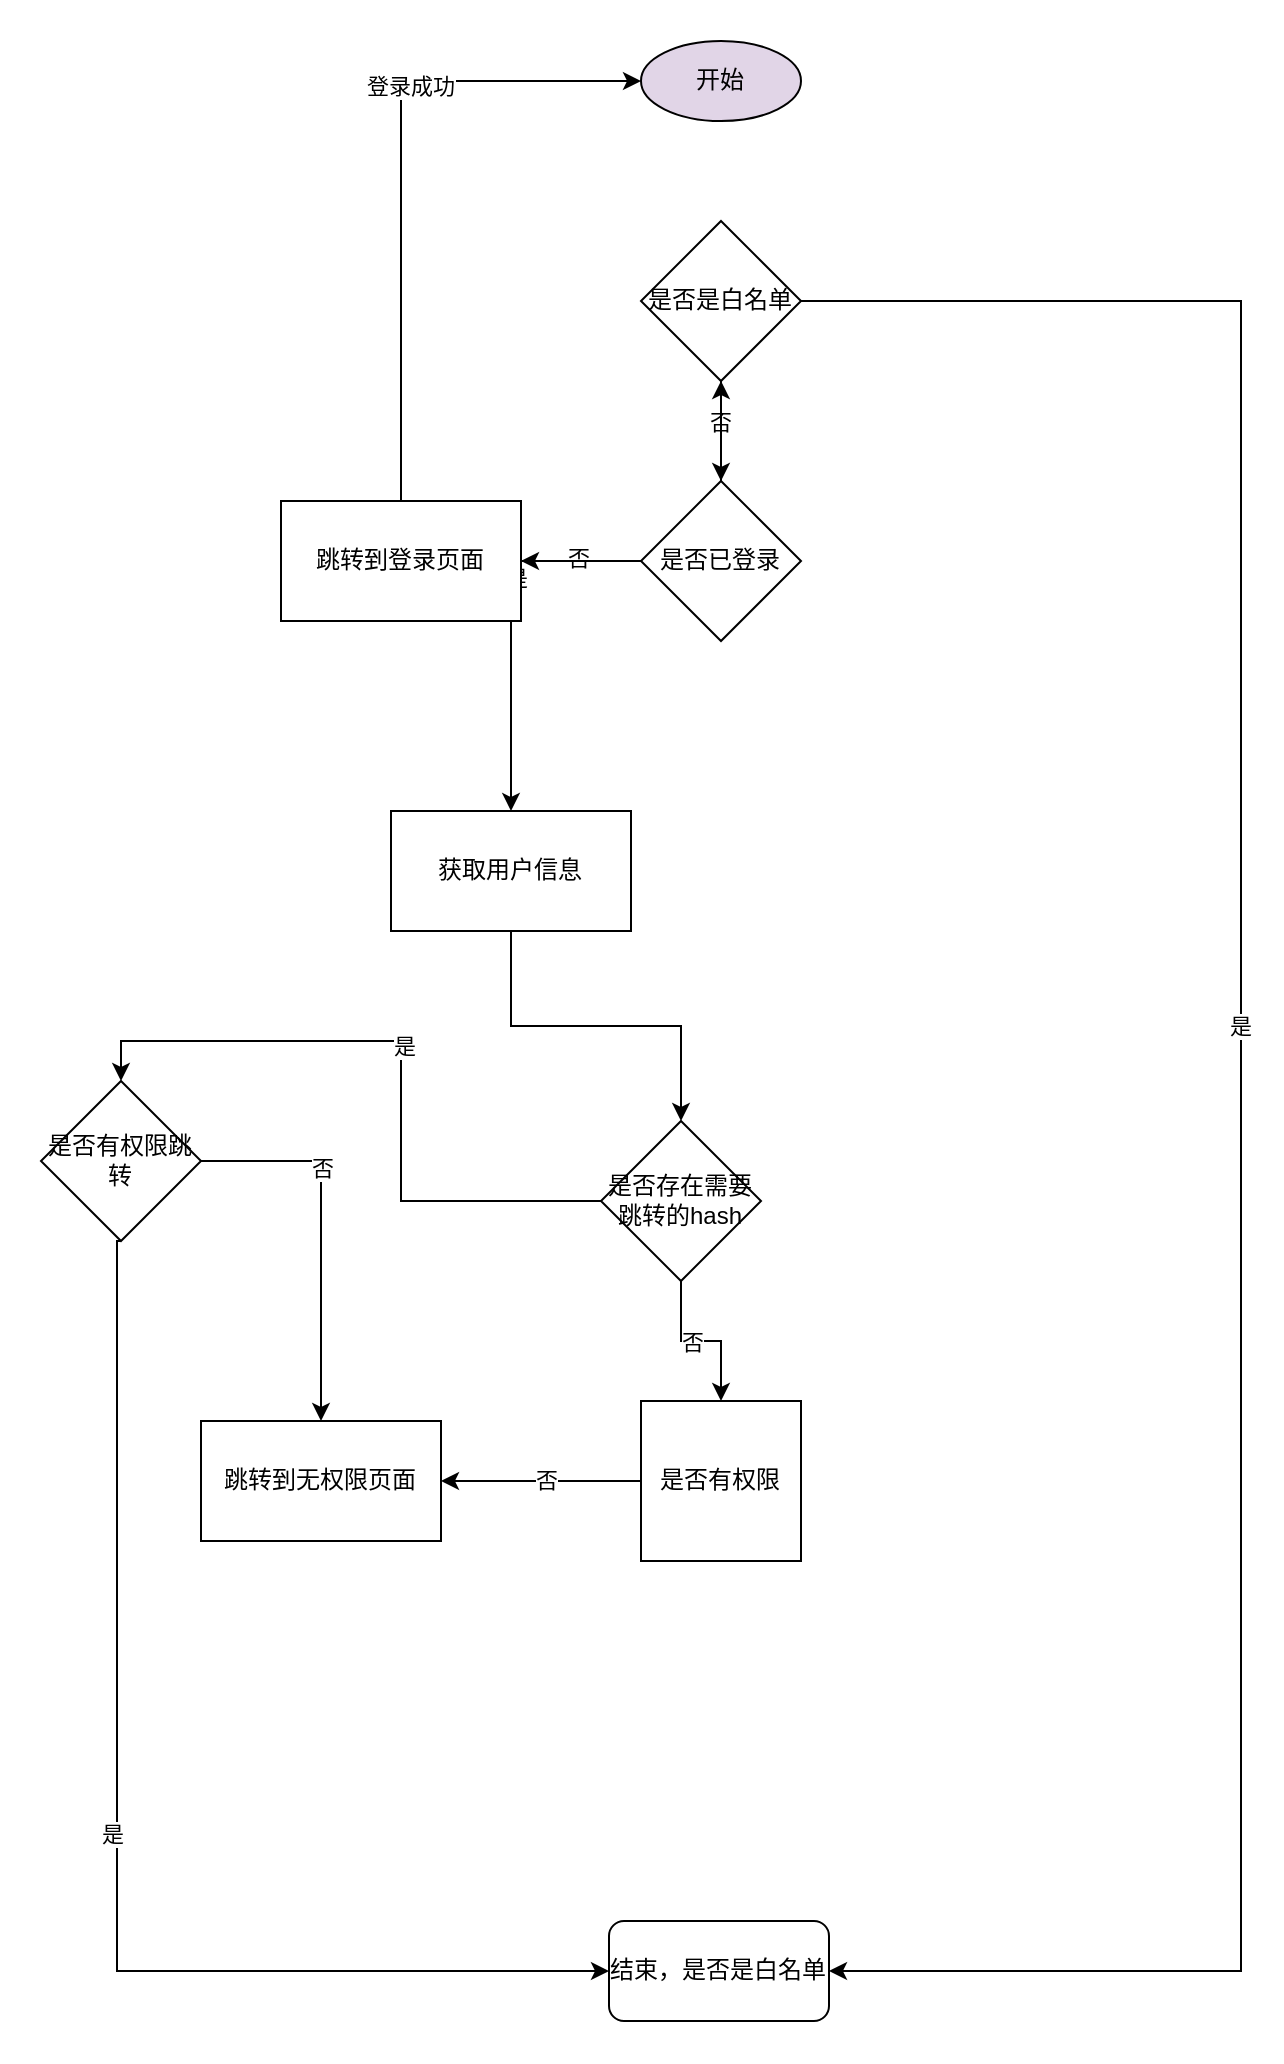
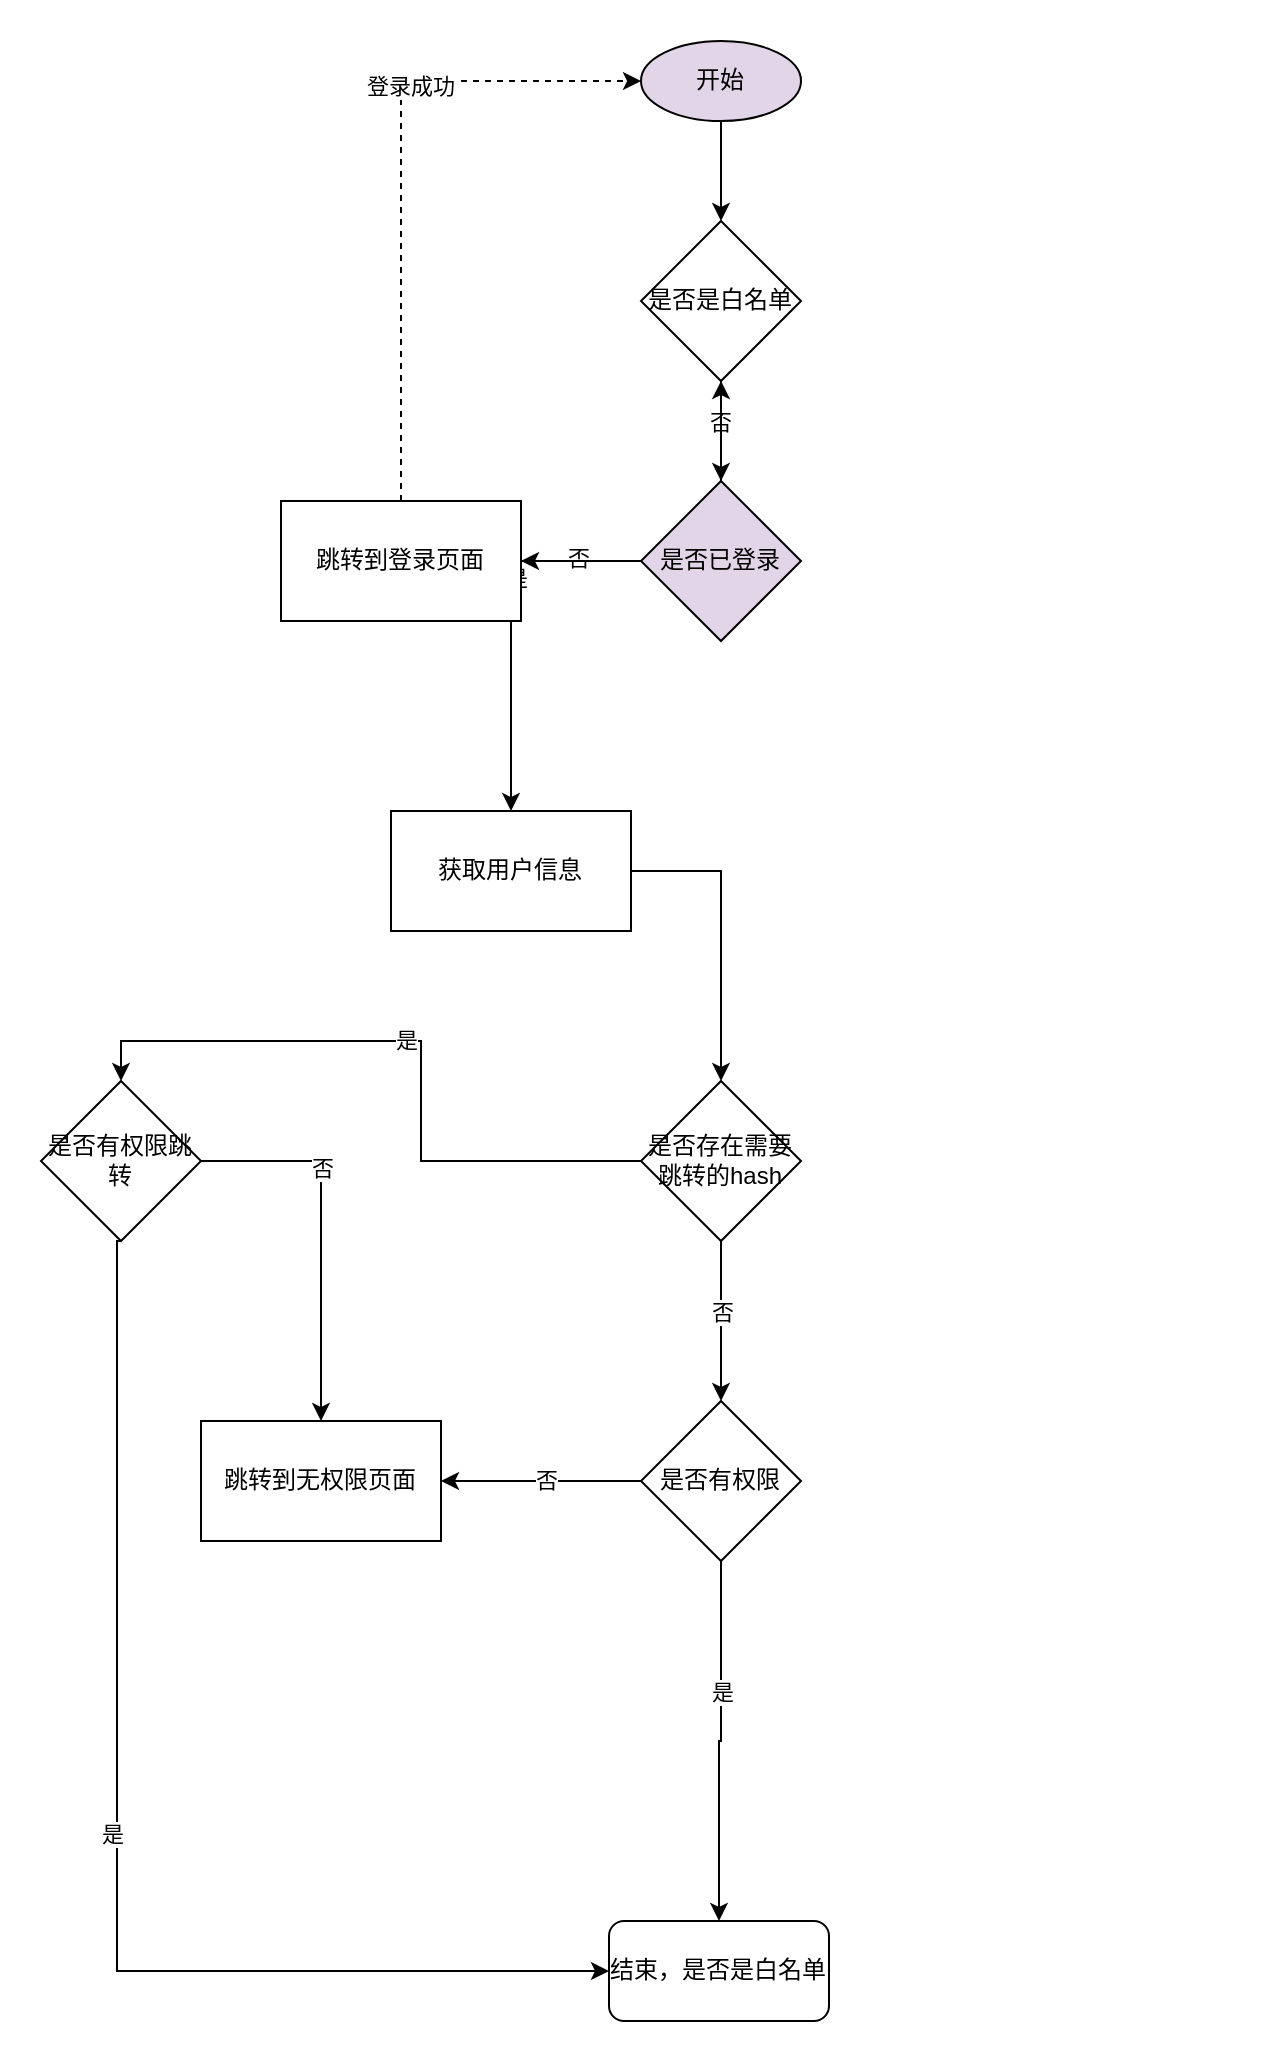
edge "开始" -> "是否是白名单": added
edge "跳转到登录页面" -> "开始": style solid -> dashed
node "是否已登录": fillcolor #ffffff -> #e1d5e7
edge "是否是白名单" -> "结束，是否是白名单": removed, label "是"
node "是否存在需要跳转的hash": moved (681, 1201) -> (721, 1161)
node "是否有权限": shape rectangle -> diamond
edge "是否有权限" -> "结束，是否是白名单": added, label "是"
